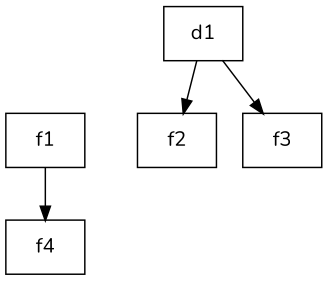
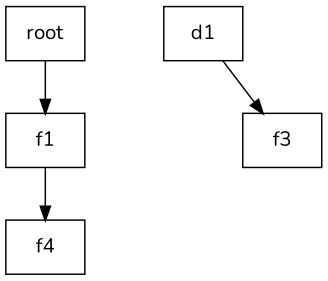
node "root": added
node "f2": removed
